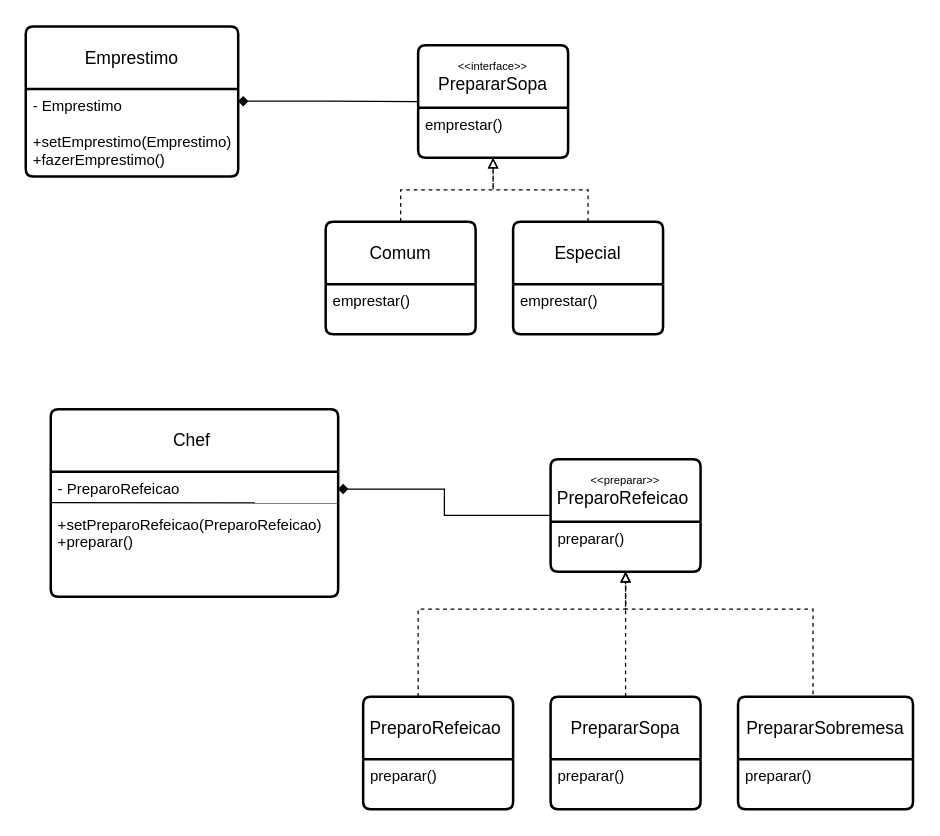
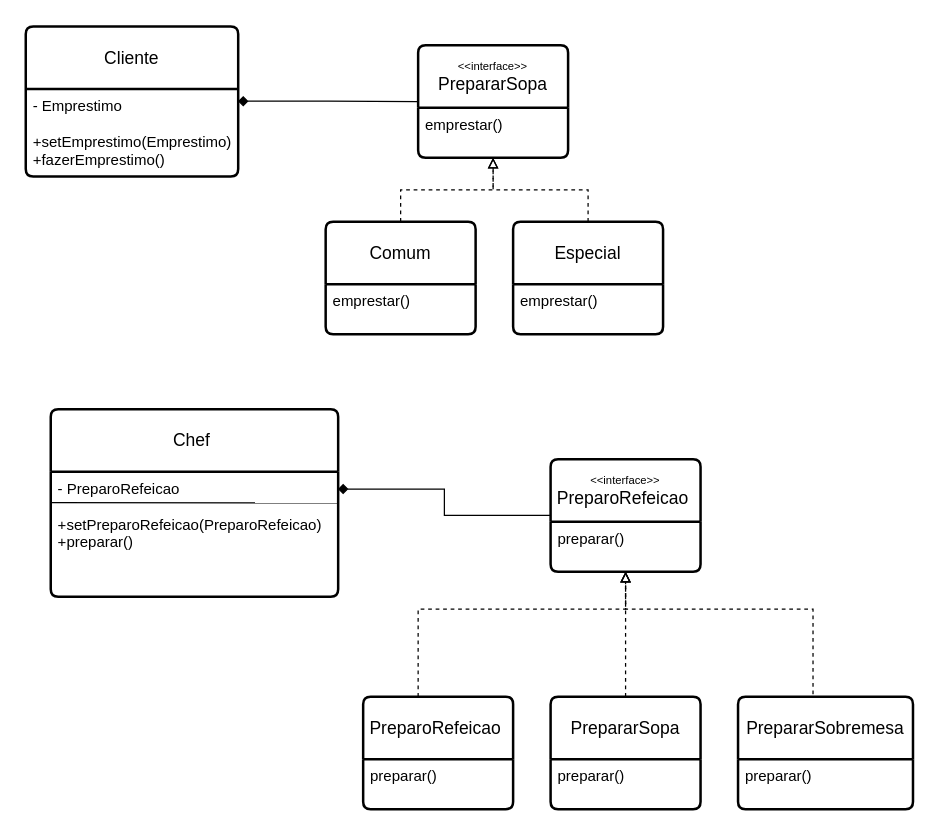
node "Emprestimo": label "Emprestimo" -> "Cliente"
node "<<preparar>> PreparoRefeicao": label "<<preparar>> PreparoRefeicao" -> "<<interface>> PreparoRefeicao"
